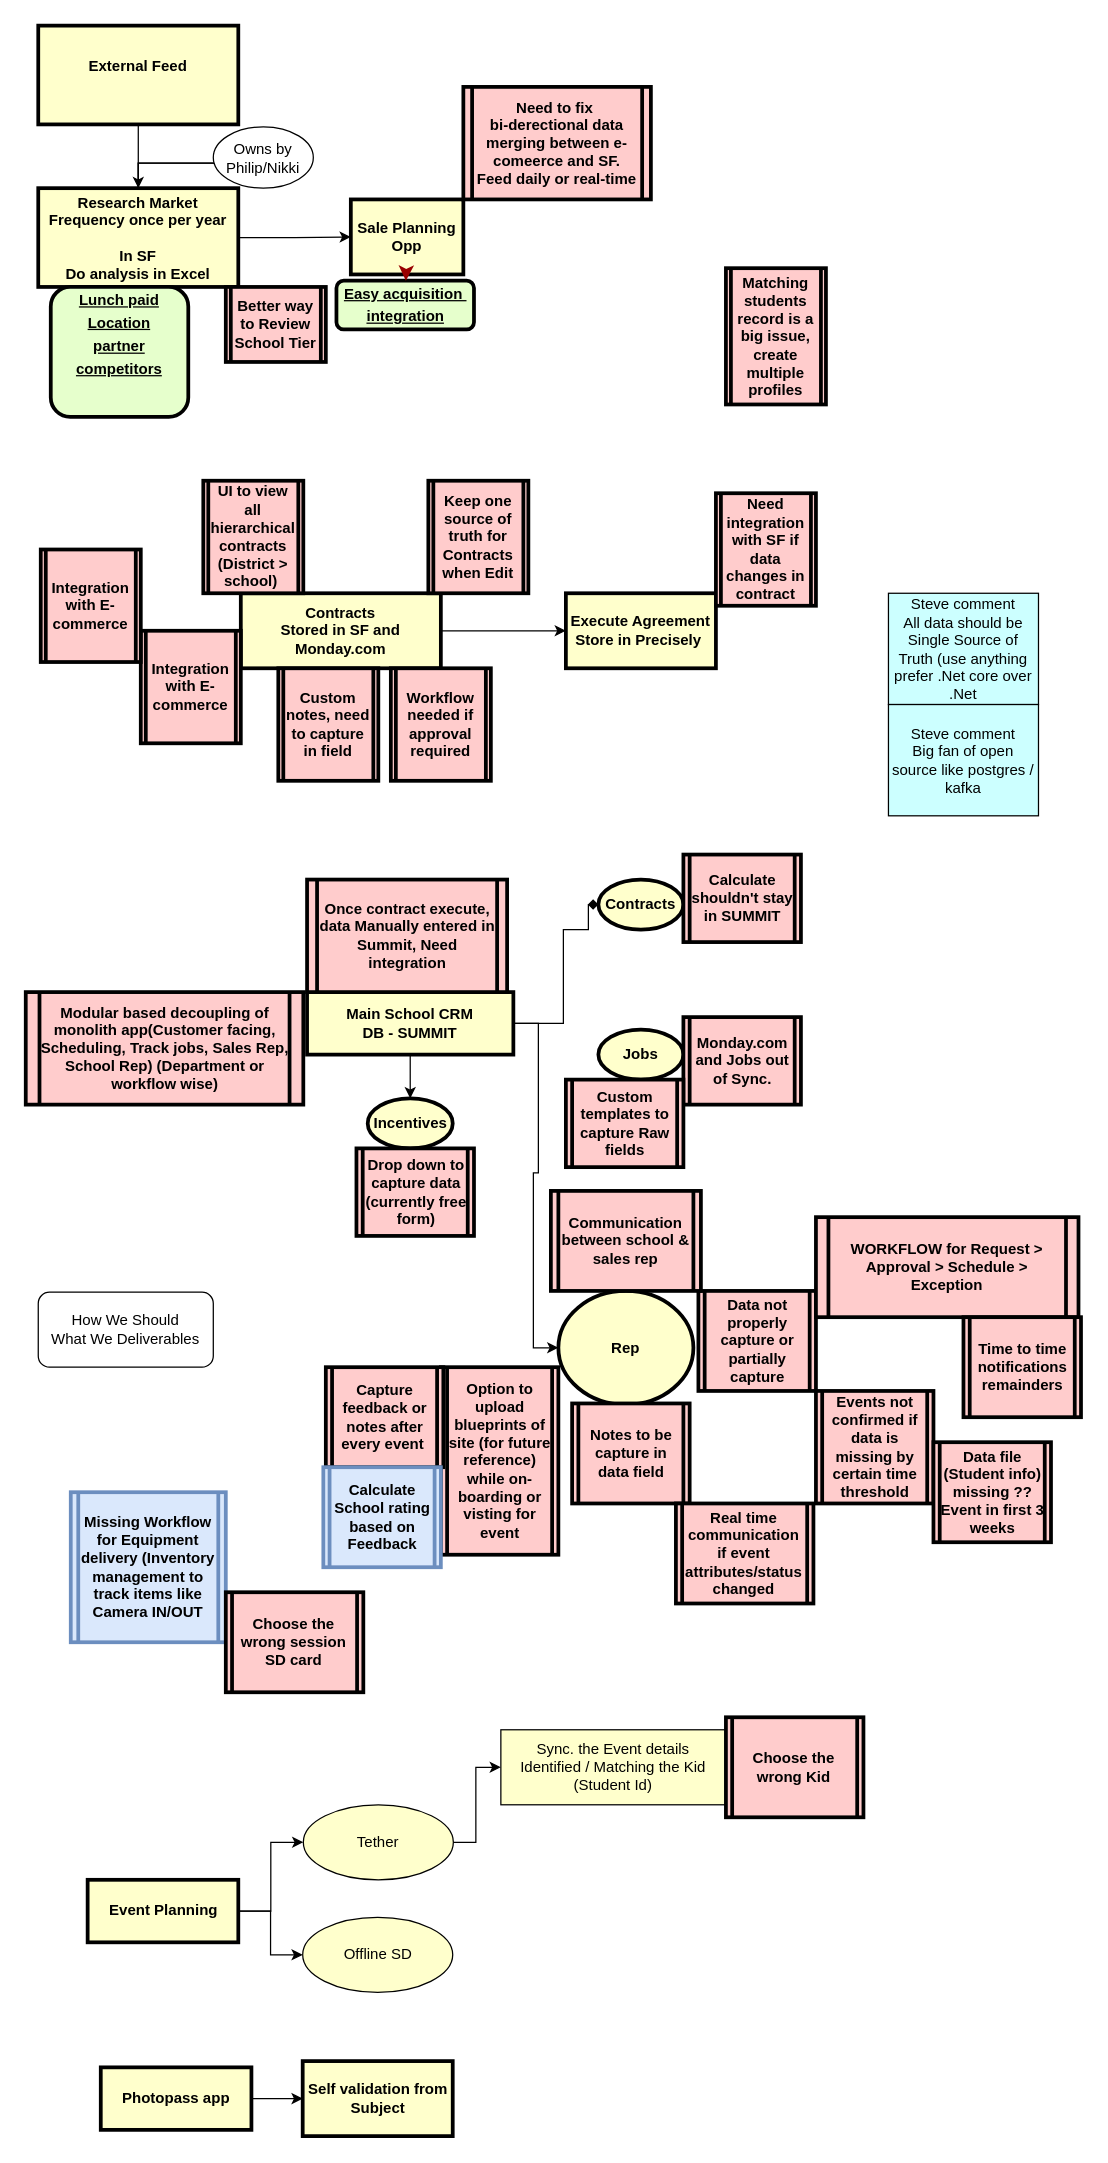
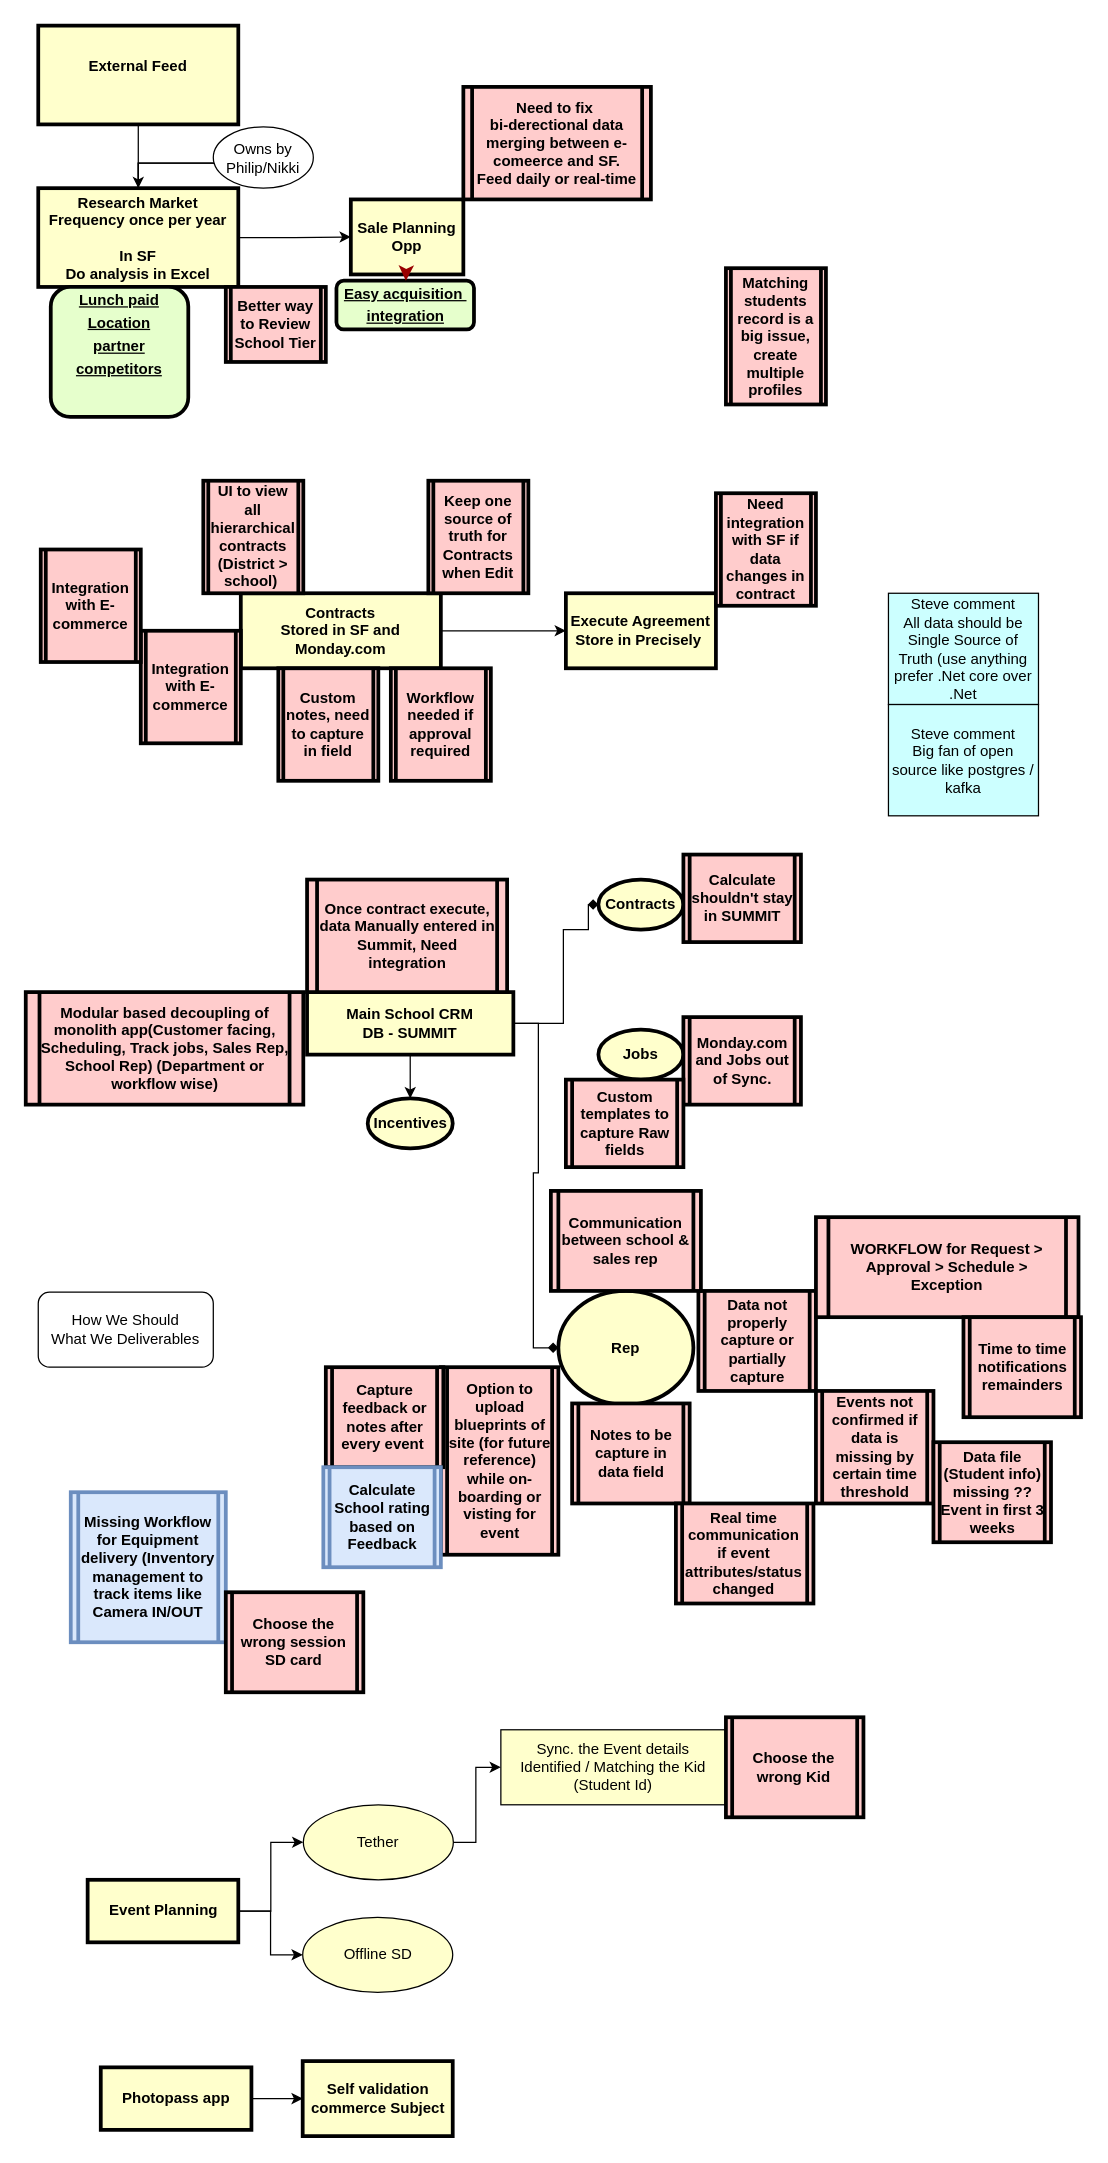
node "Drop down to capture data (currently free form)": removed
edge "Main School CRM DB - SUMMIT" -> "Rep": arrowhead classic -> diamond
node "Self validation from Subject": label "Self validation from Subject" -> "Self validation commerce Subject"
